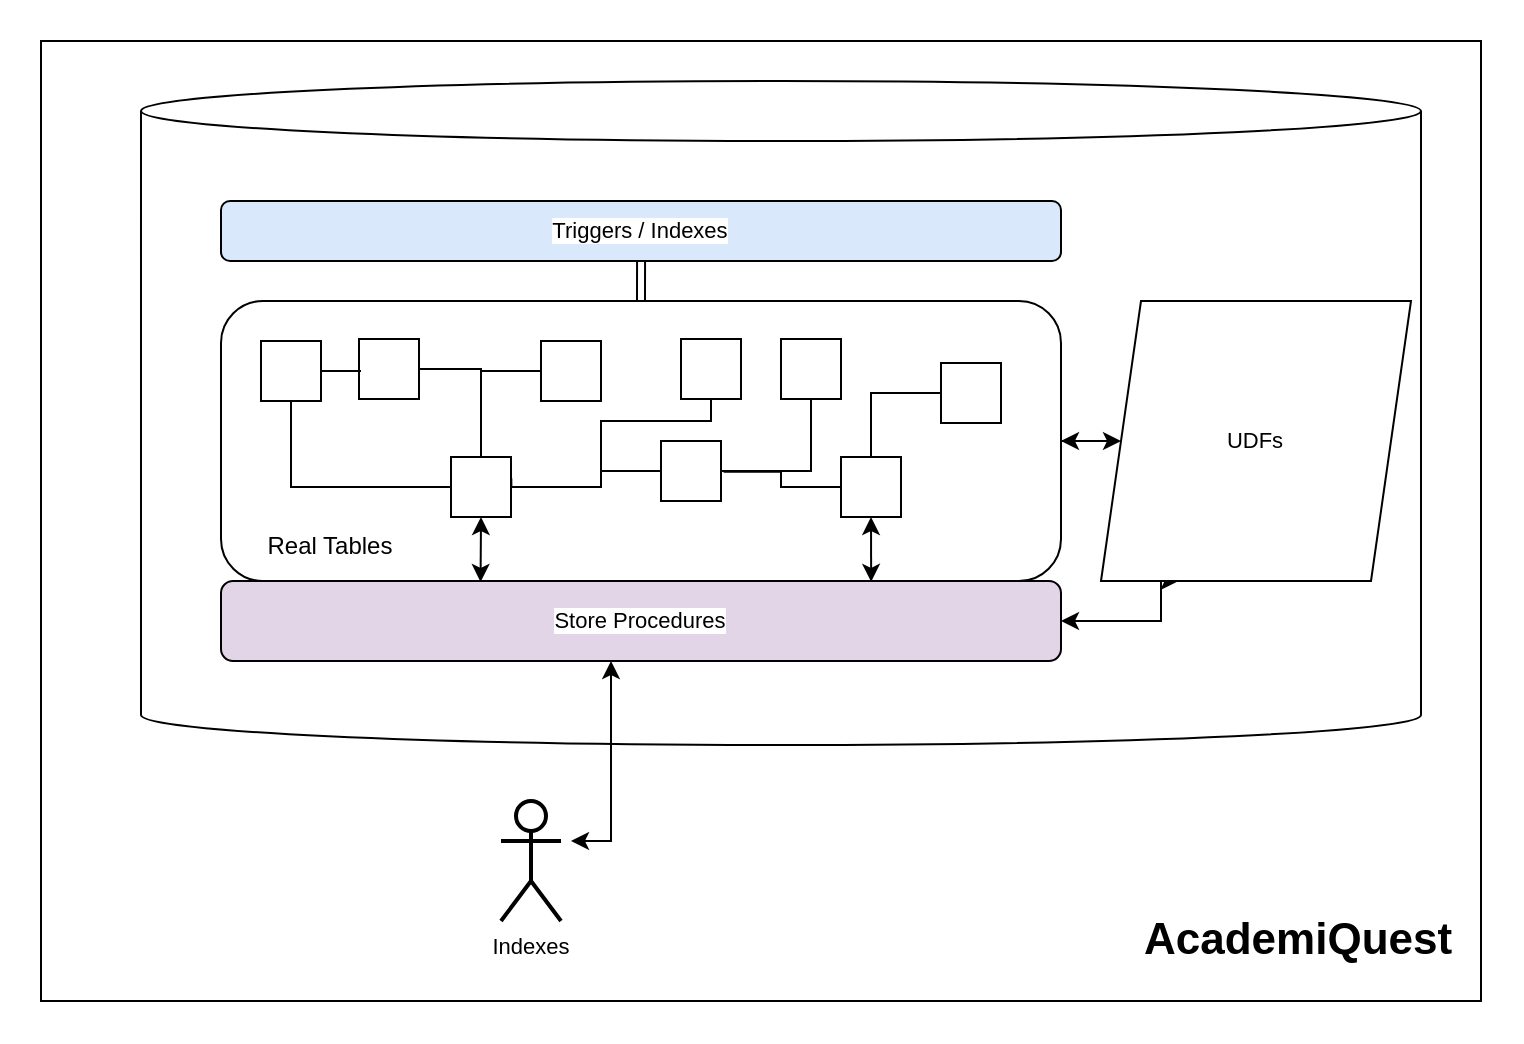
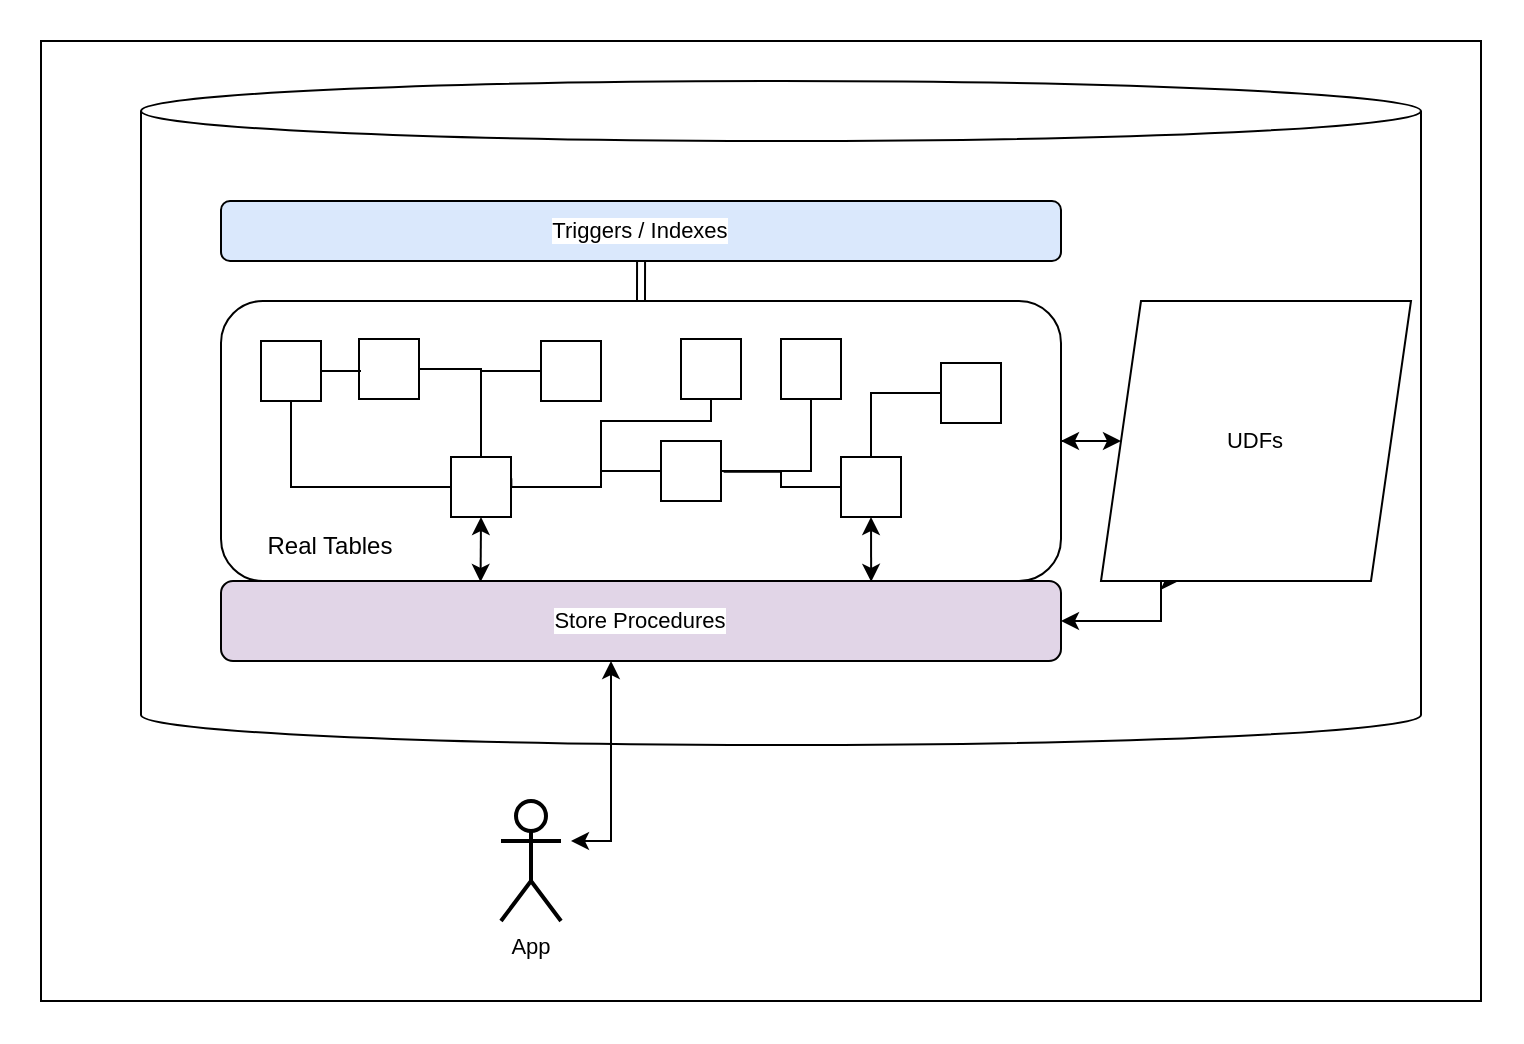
node "AcademiQuest": removed
node "Indexes": label "Indexes" -> "App"
